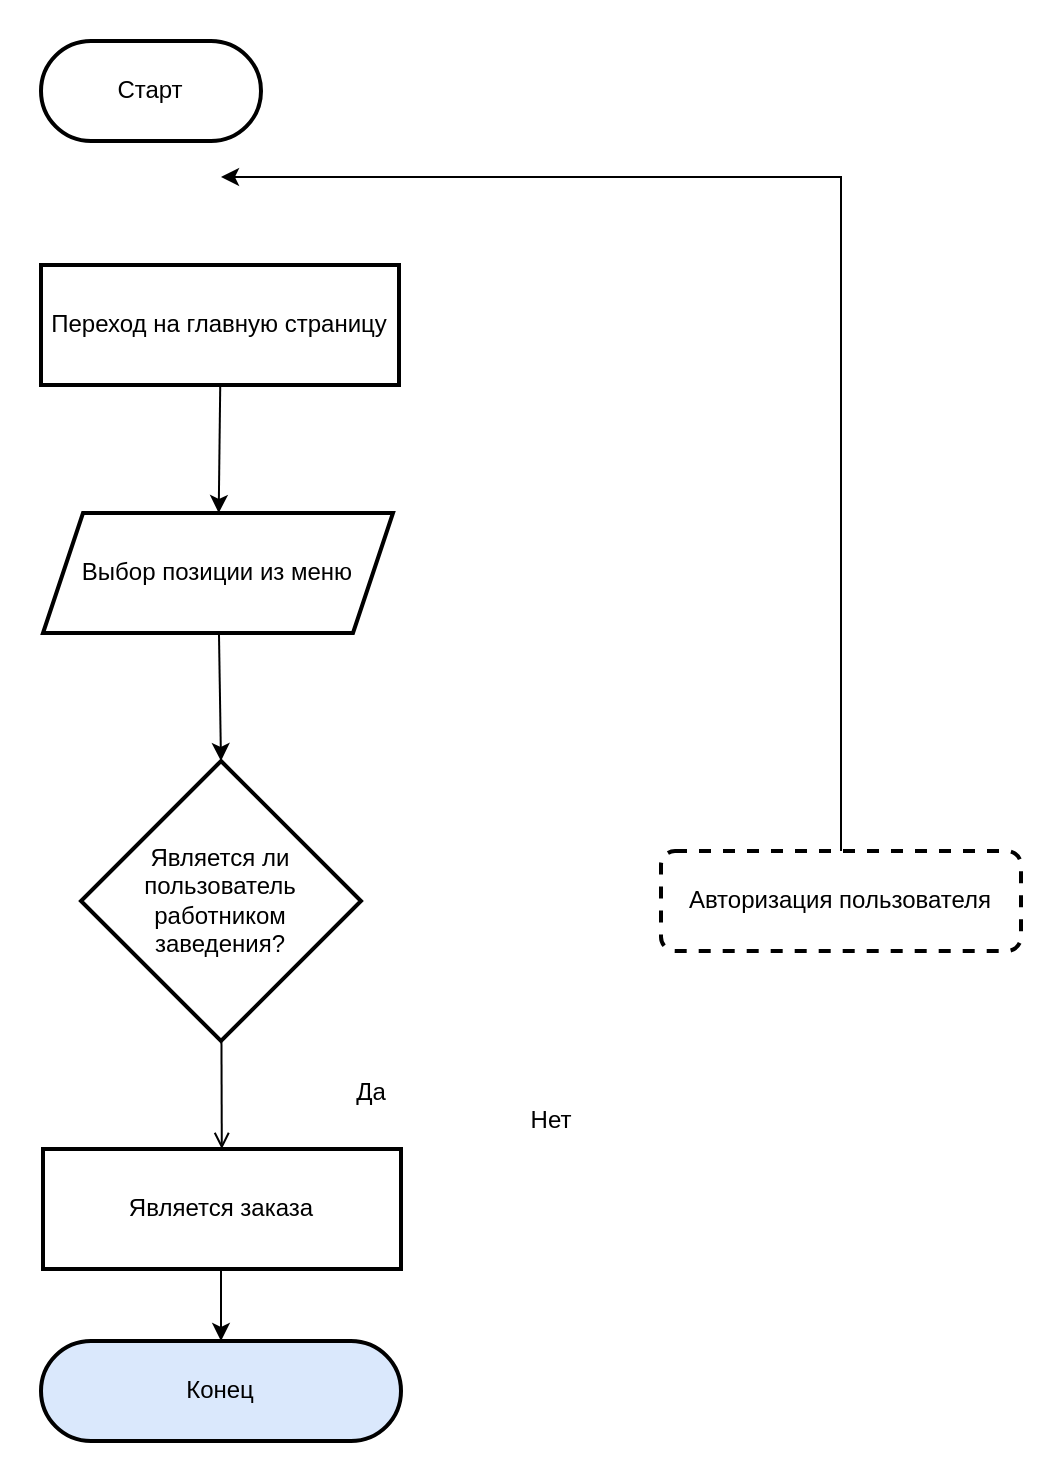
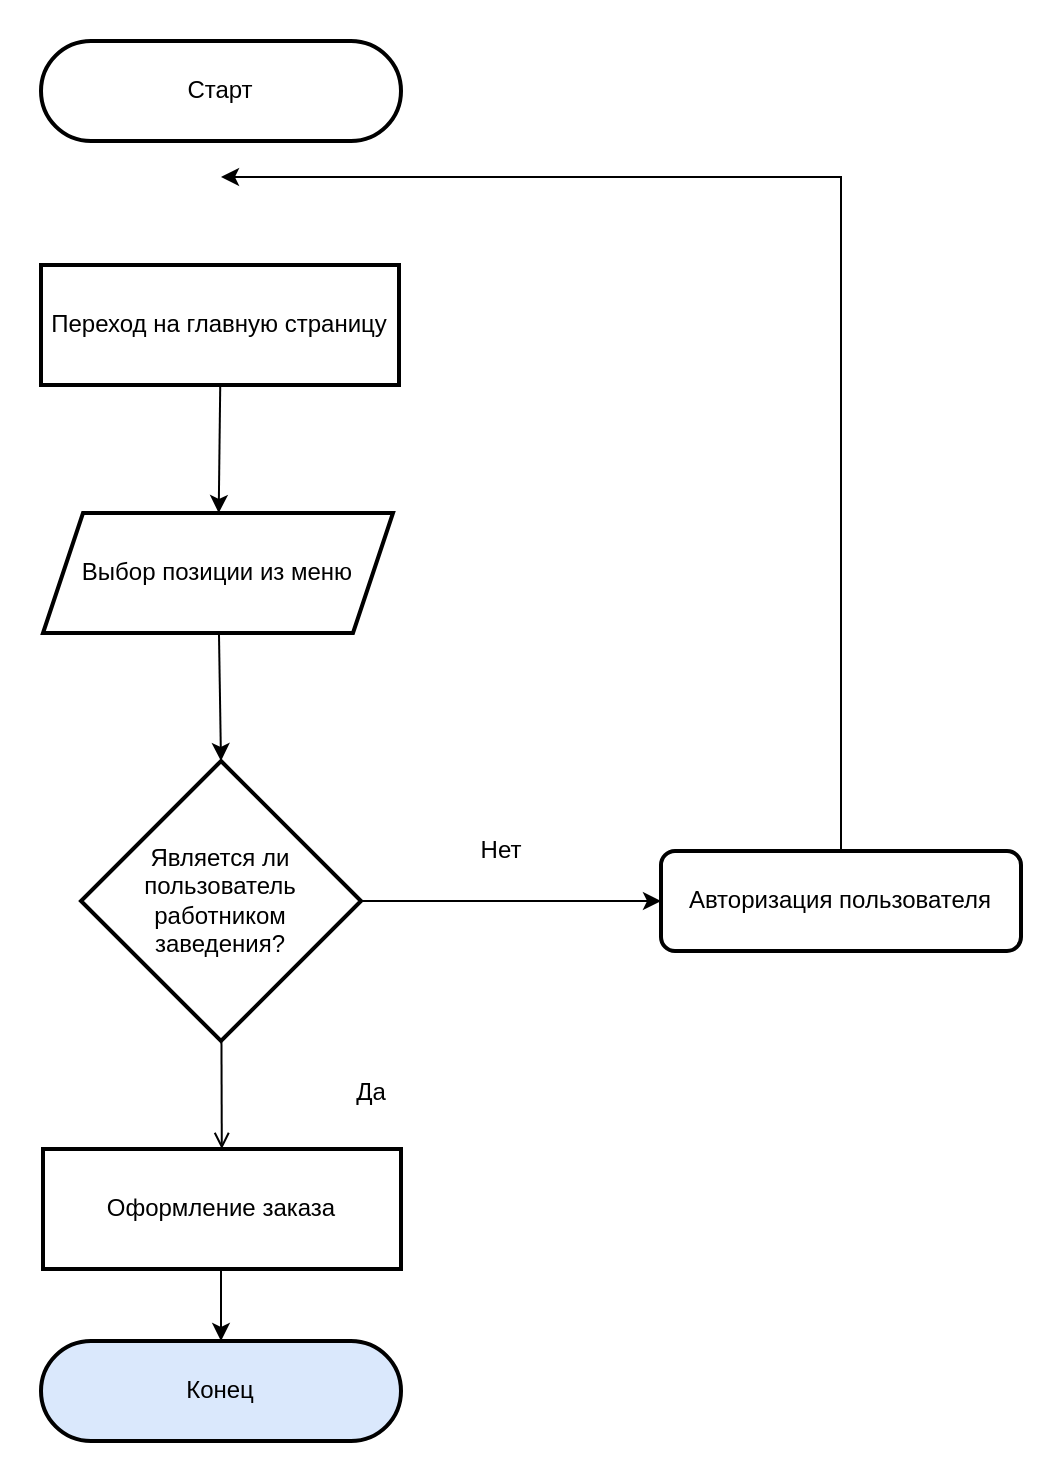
node "Старт": size 220x100 -> 360x100
edge "Является ли пользователь работником заведения?" -> "Авторизация пользователя": added
node "Авторизация пользователя": style dashed -> solid
node "Нет": moved (551, 1121) -> (501, 851)
node "Является заказа": label "Является заказа" -> "Оформление заказа"
